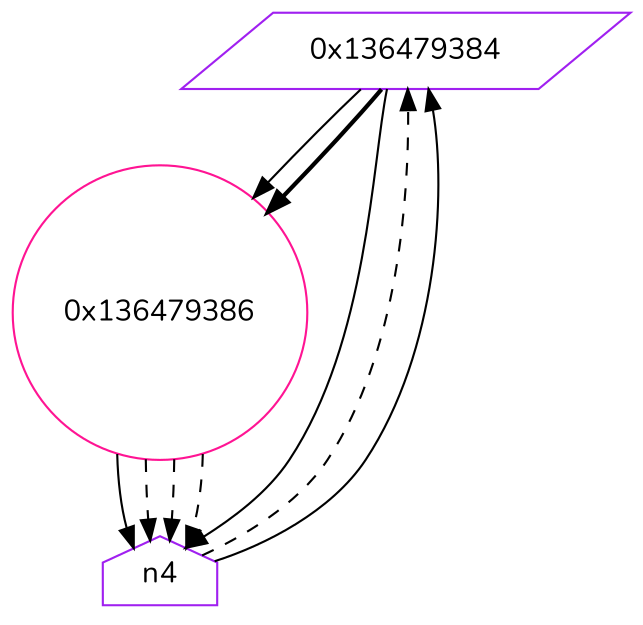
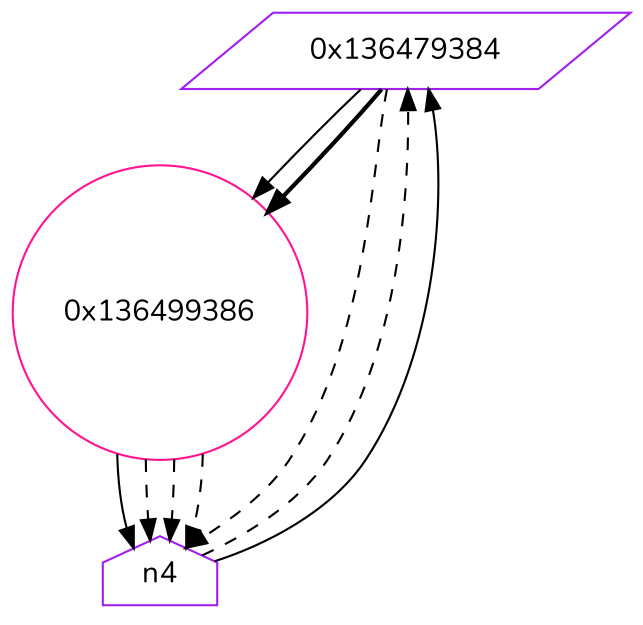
node "0x136479386": label "0x136479386" -> "0x136499386"
edge "0x136479384" -> "n4": style solid -> dashed
